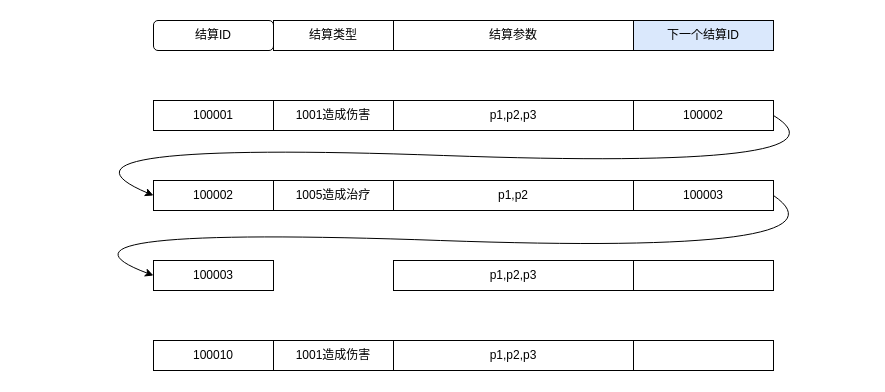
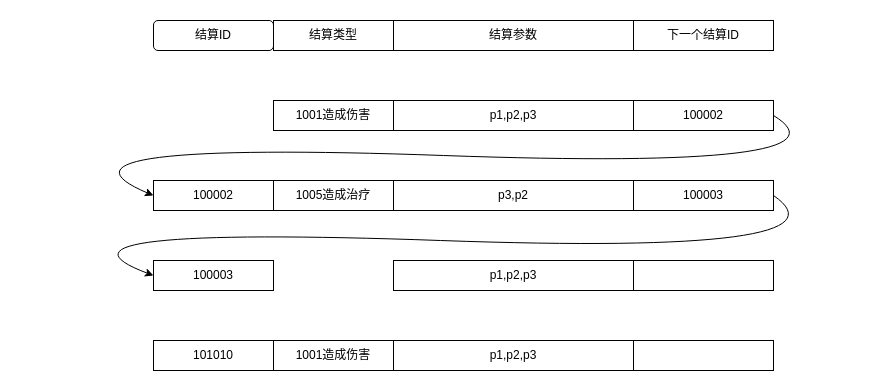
node "下一个结算ID": fillcolor #dae8fc -> #ffffff
node "100001": removed
node "p1,p2": label "p1,p2" -> "p3,p2"
node "100010": label "100010" -> "101010"
